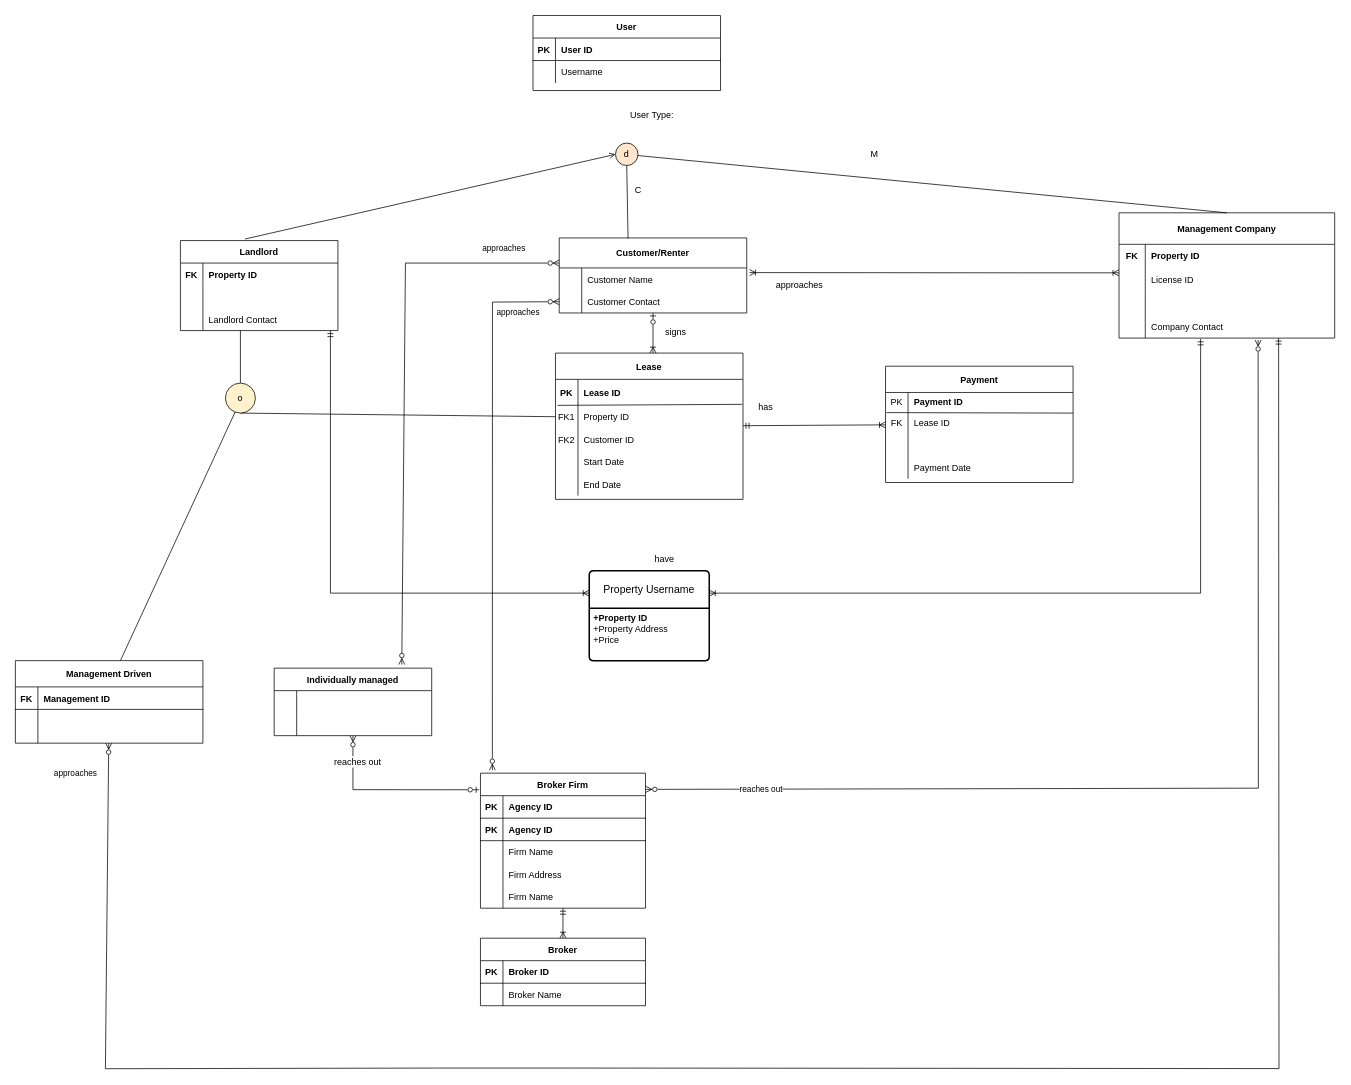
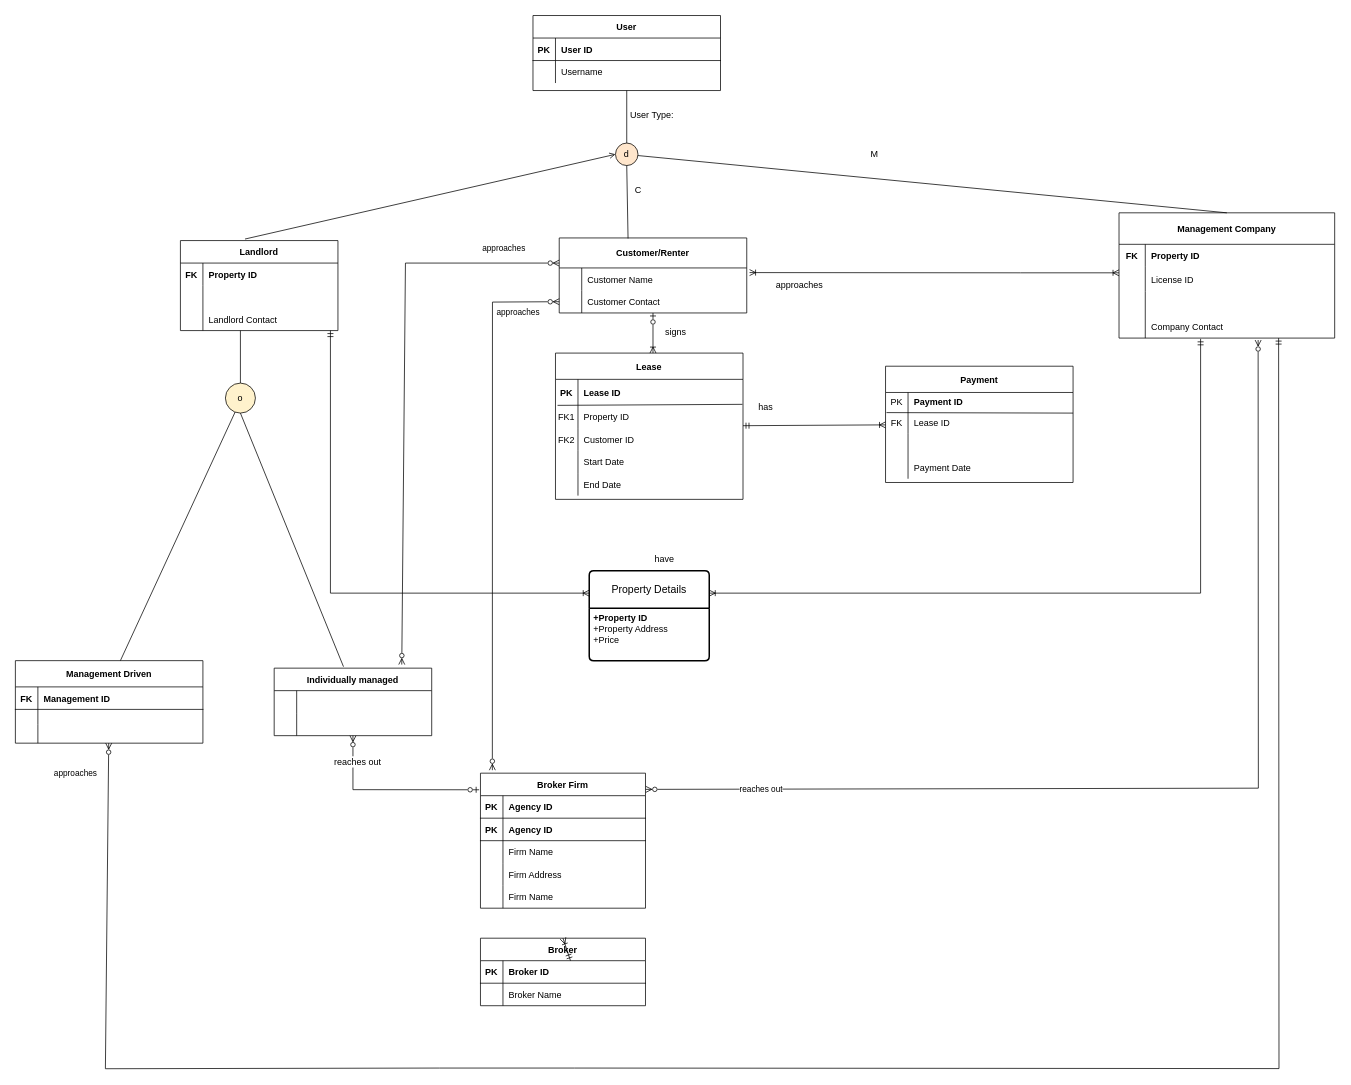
edge "User" -- "d": added
edge "o" -- "FK1": now "o" -- "Individually managed"
node "Property Username": label "Property Username" -> "Property Details"
edge "Broker Firm" -- "Broker": now "Broker ID" -- "Broker"
